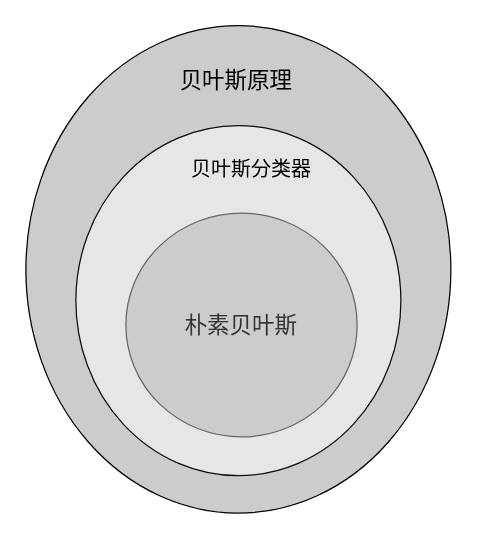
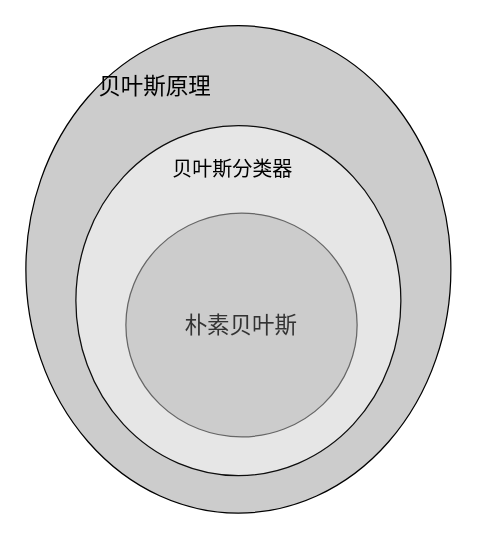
node "贝叶斯原理": moved (236, 81) -> (154, 87)
node "贝叶斯分类器": moved (251, 169) -> (232, 169)
